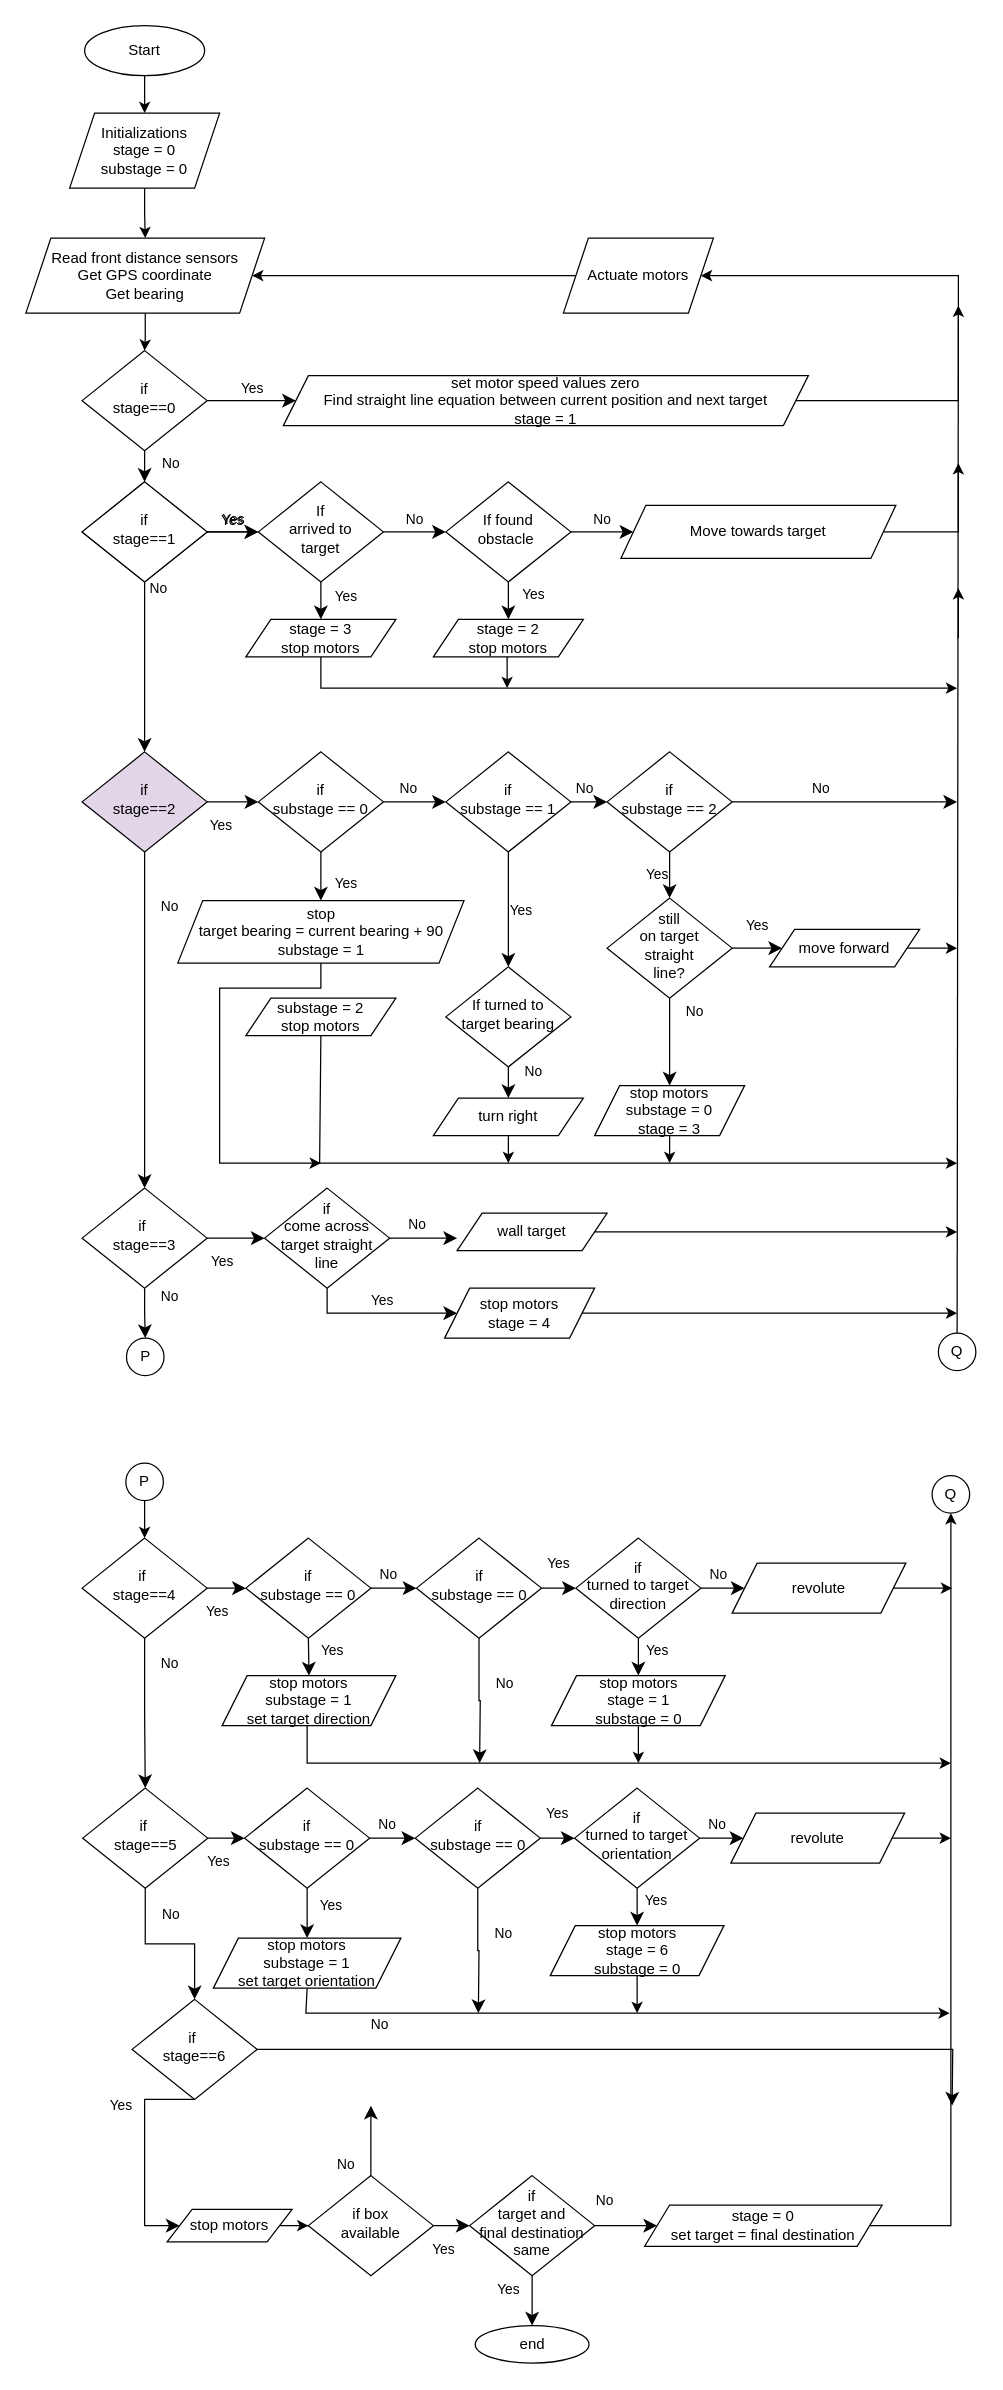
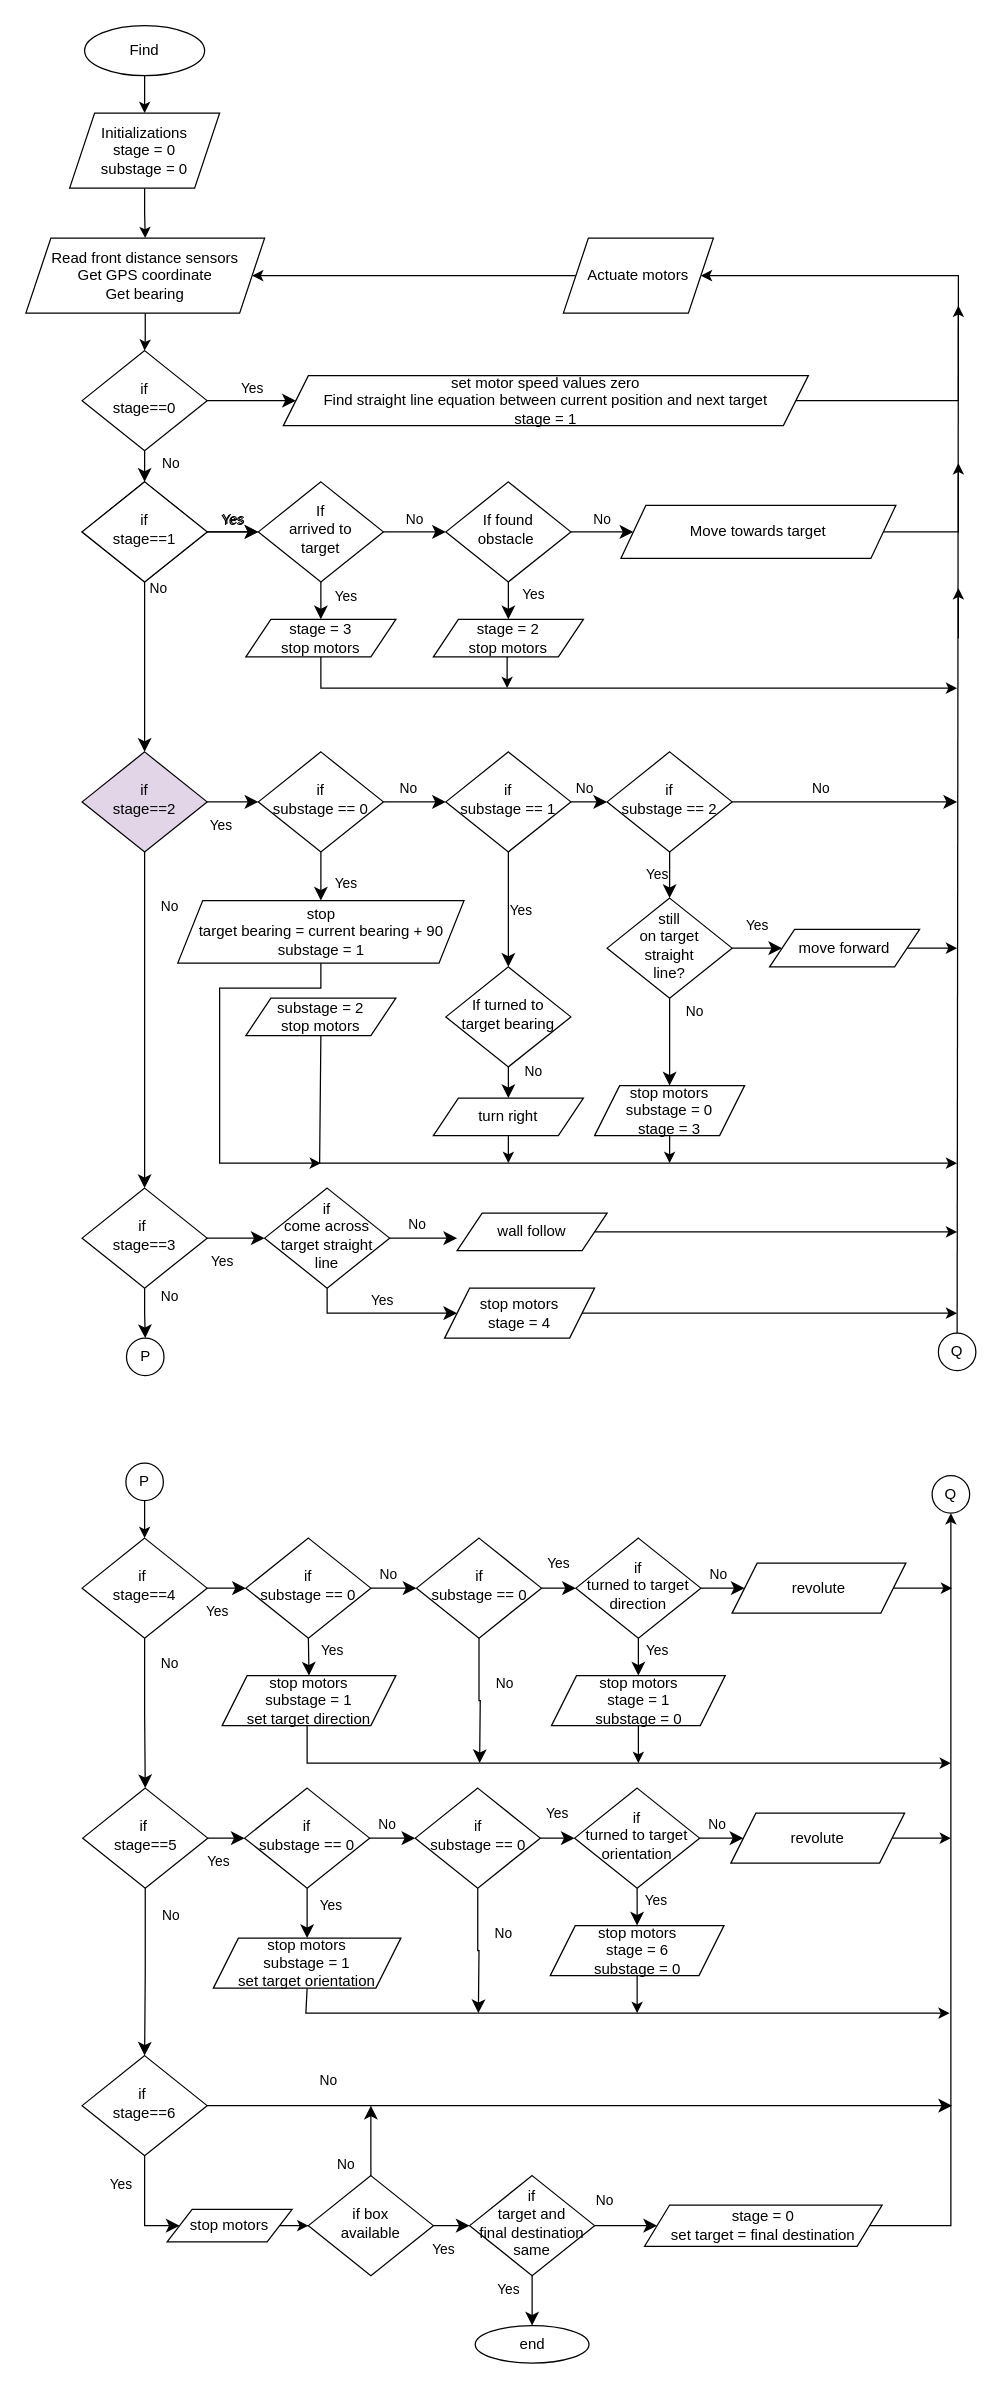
node "Start": label "Start" -> "Find"
node "wall target": label "wall target" -> "wall follow"
node "if stage==6": moved (194, 2049) -> (144, 2106)
